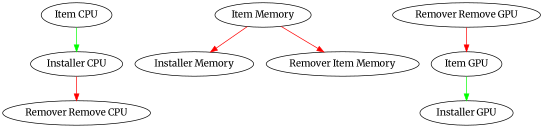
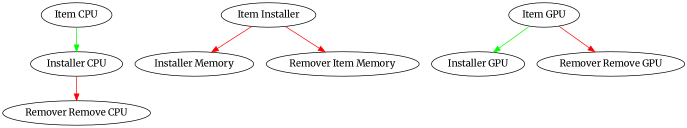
node "Item Memory": label "Item Memory" -> "Item Installer"
edge "Remover Remove GPU" -> "Item GPU": reversed
